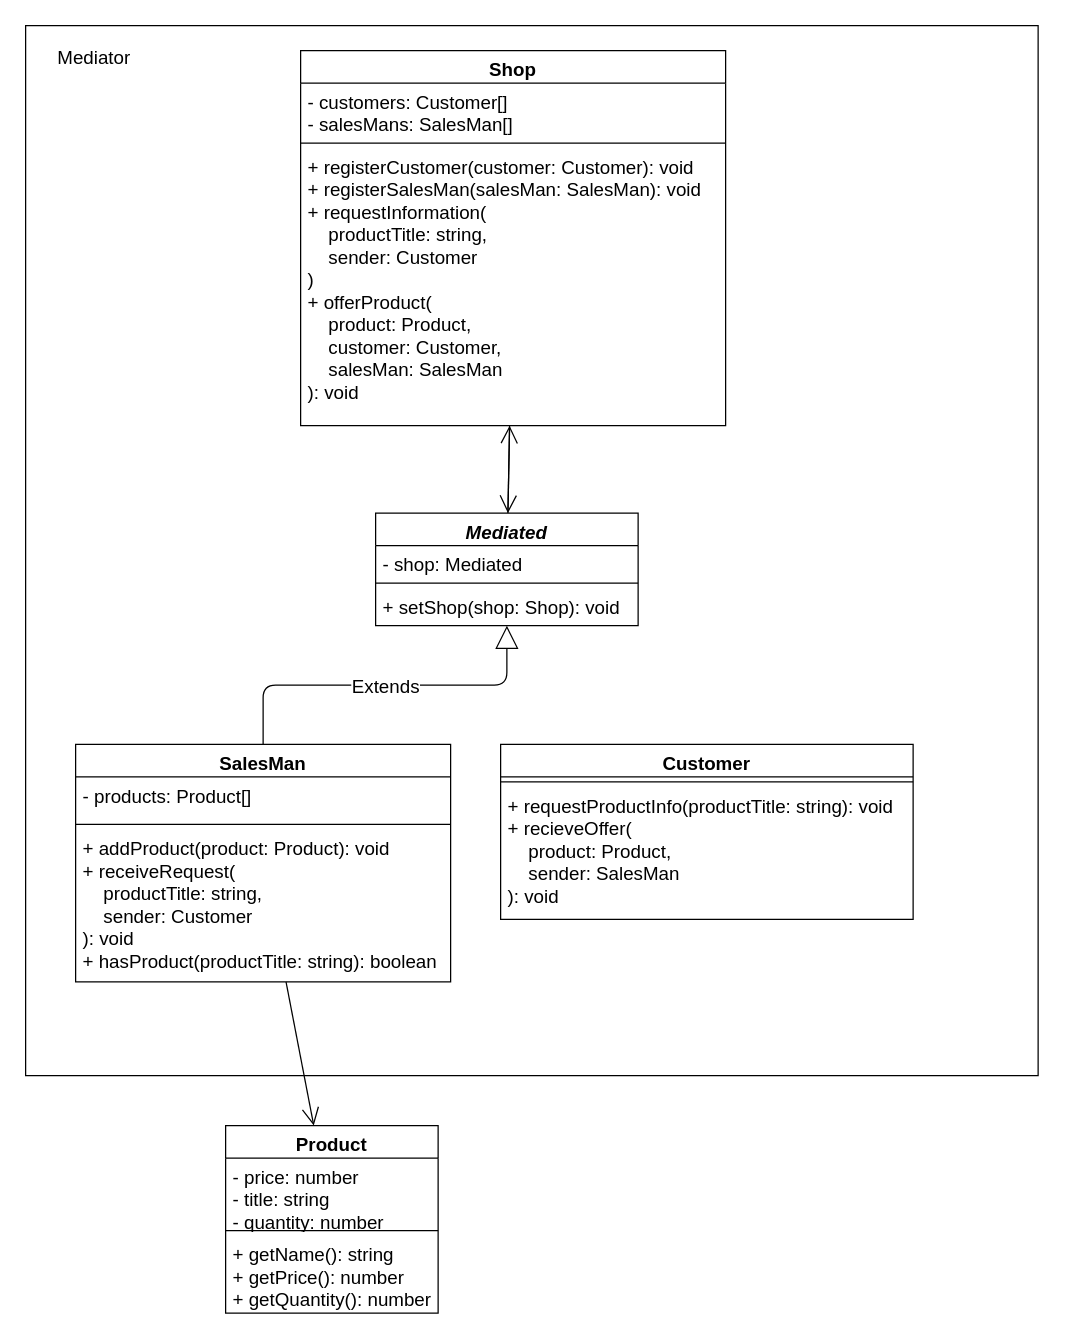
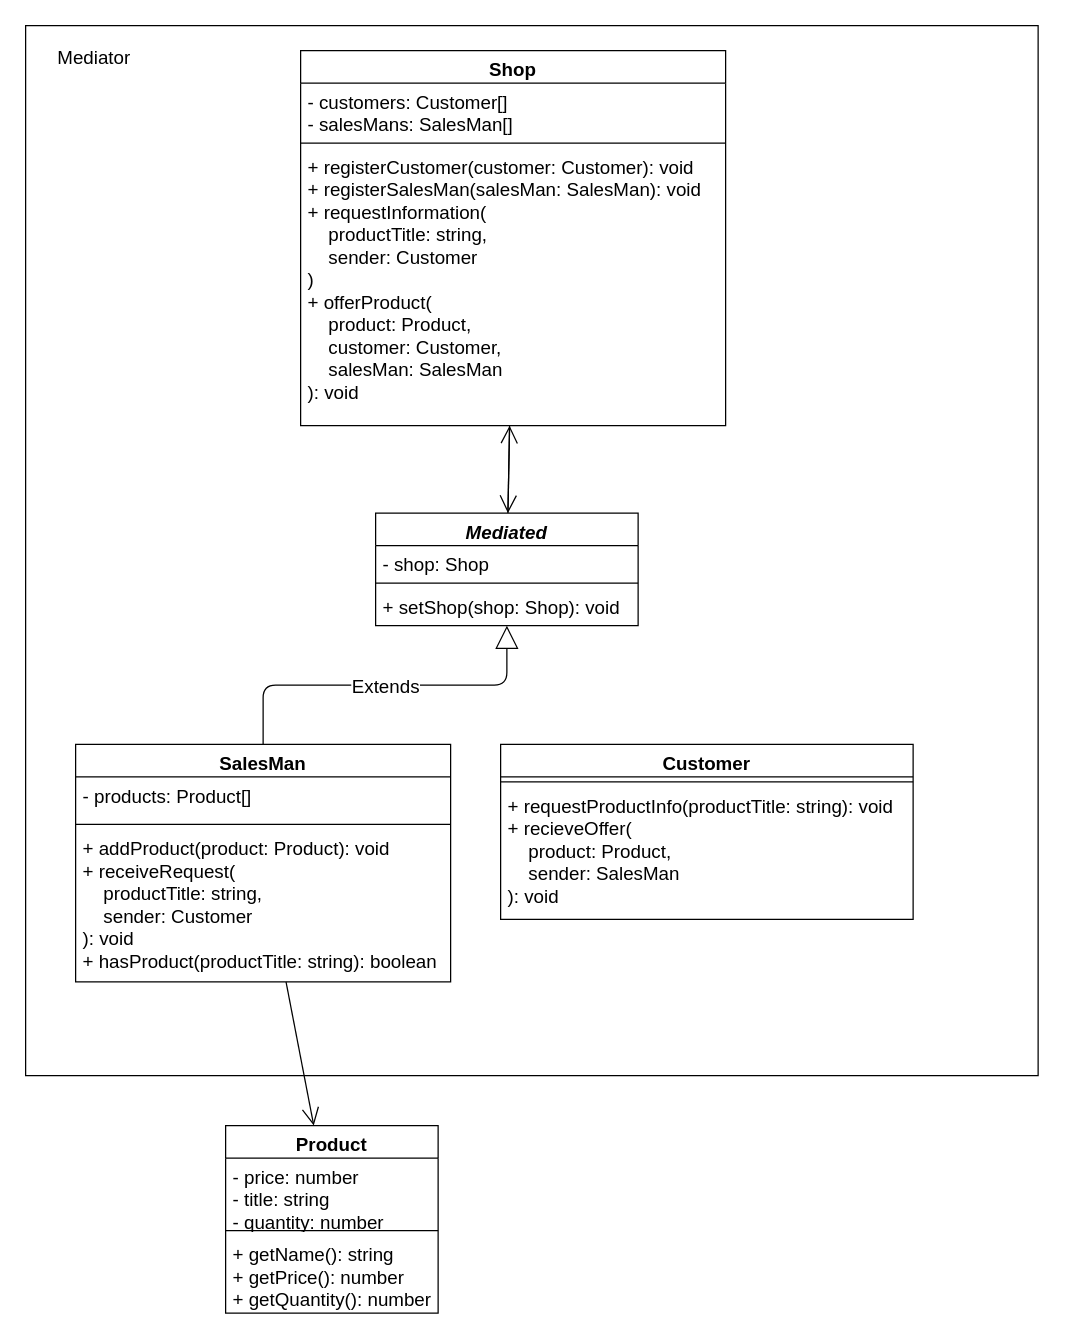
node "- shop: Mediated": label "- shop: Mediated" -> "- shop: Shop"
